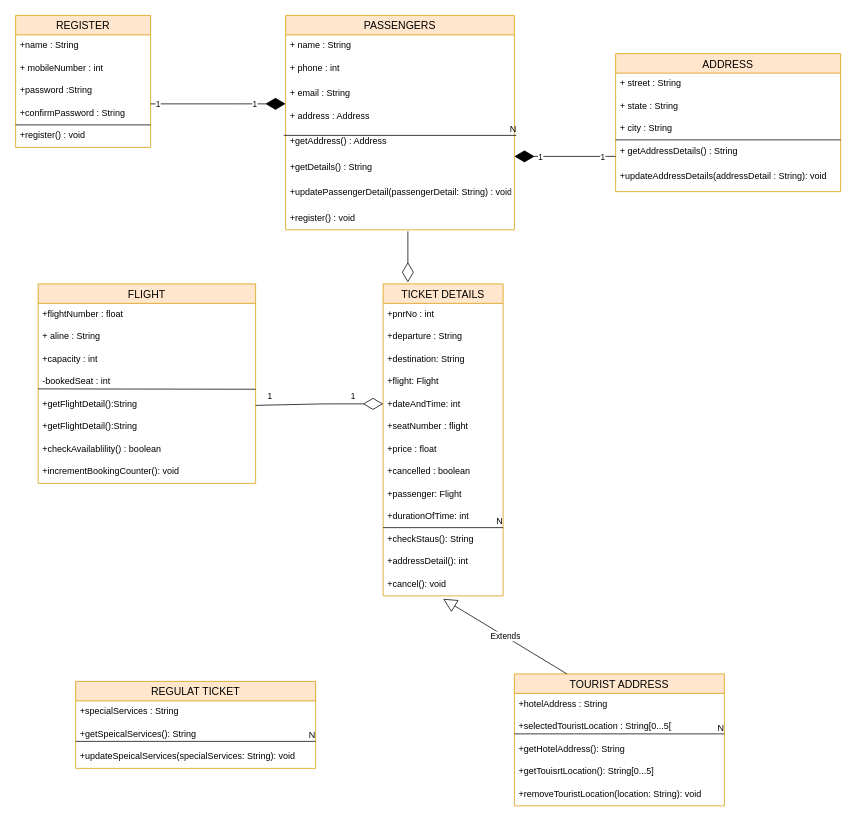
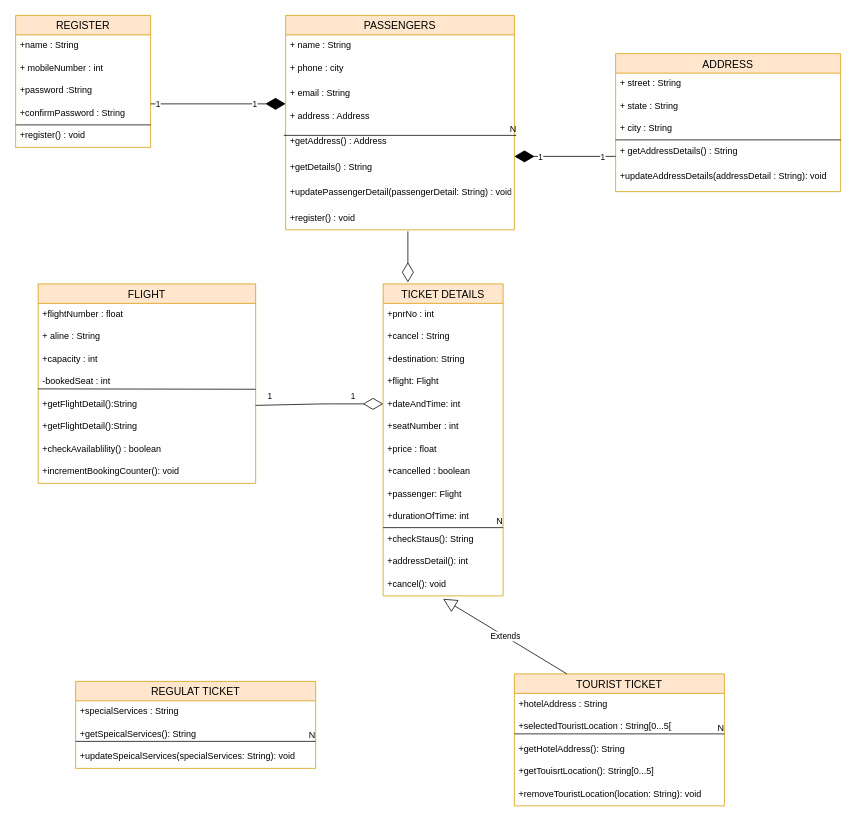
node "+ phone : int": label "+ phone : int" -> "+ phone : city"
node "+departure : String": label "+departure : String" -> "+cancel : String"
node "+seatNumber : flight": label "+seatNumber : flight" -> "+seatNumber : int"
node "TOURIST ADDRESS": label "TOURIST ADDRESS" -> "TOURIST TICKET"
